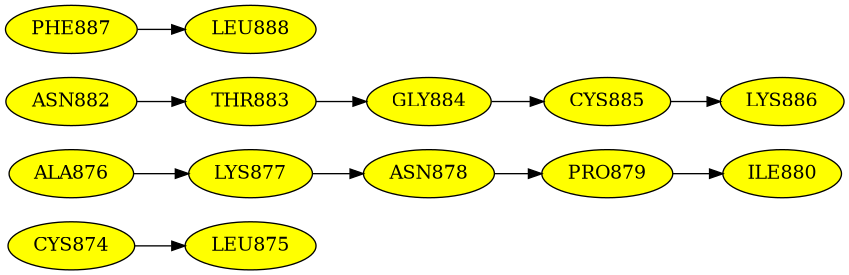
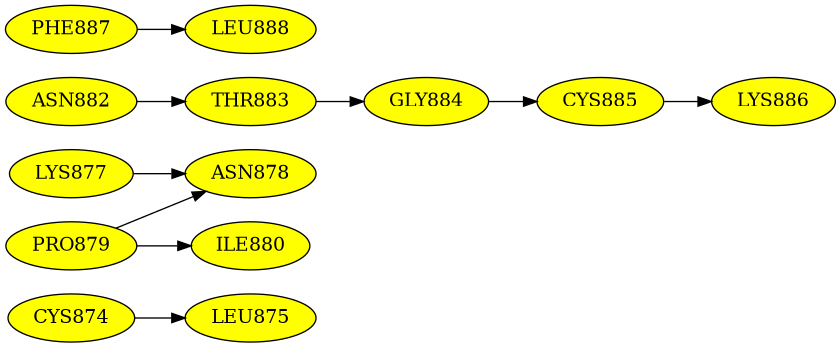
node "ALA876": removed
edge "ASN878" -> "PRO879": reversed
